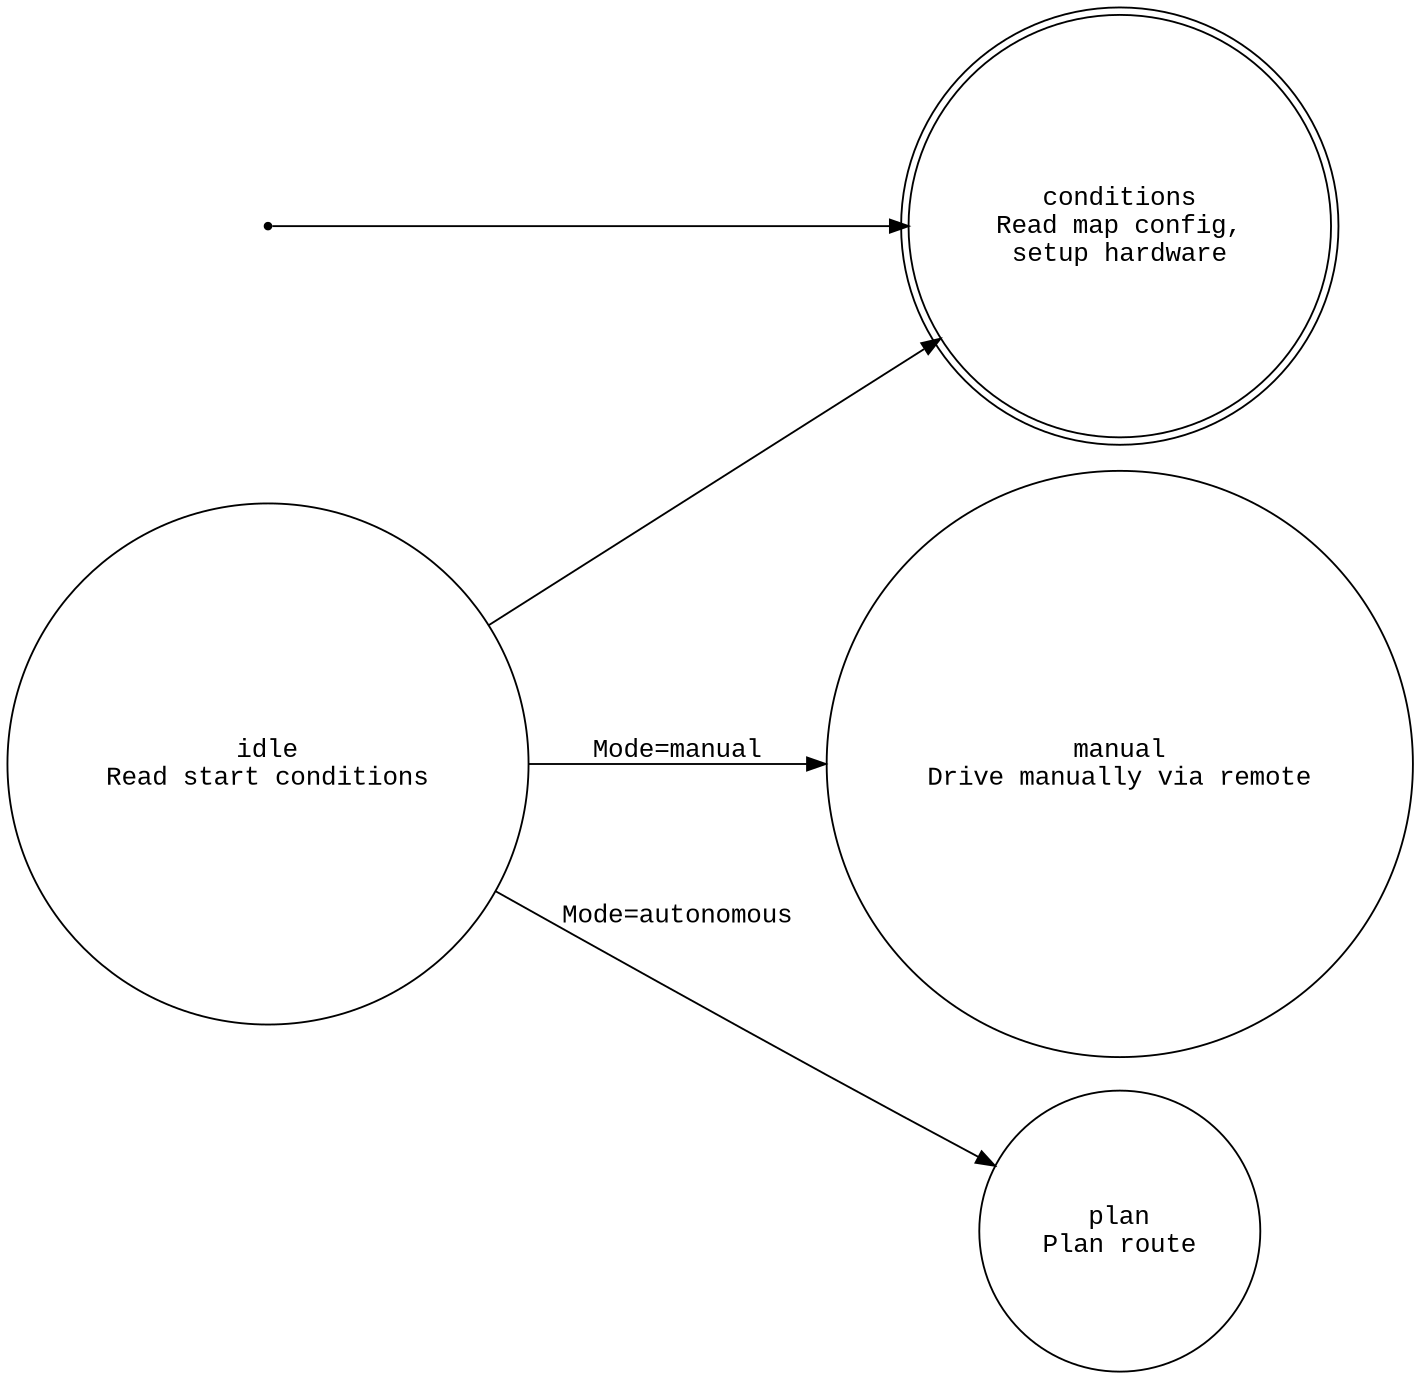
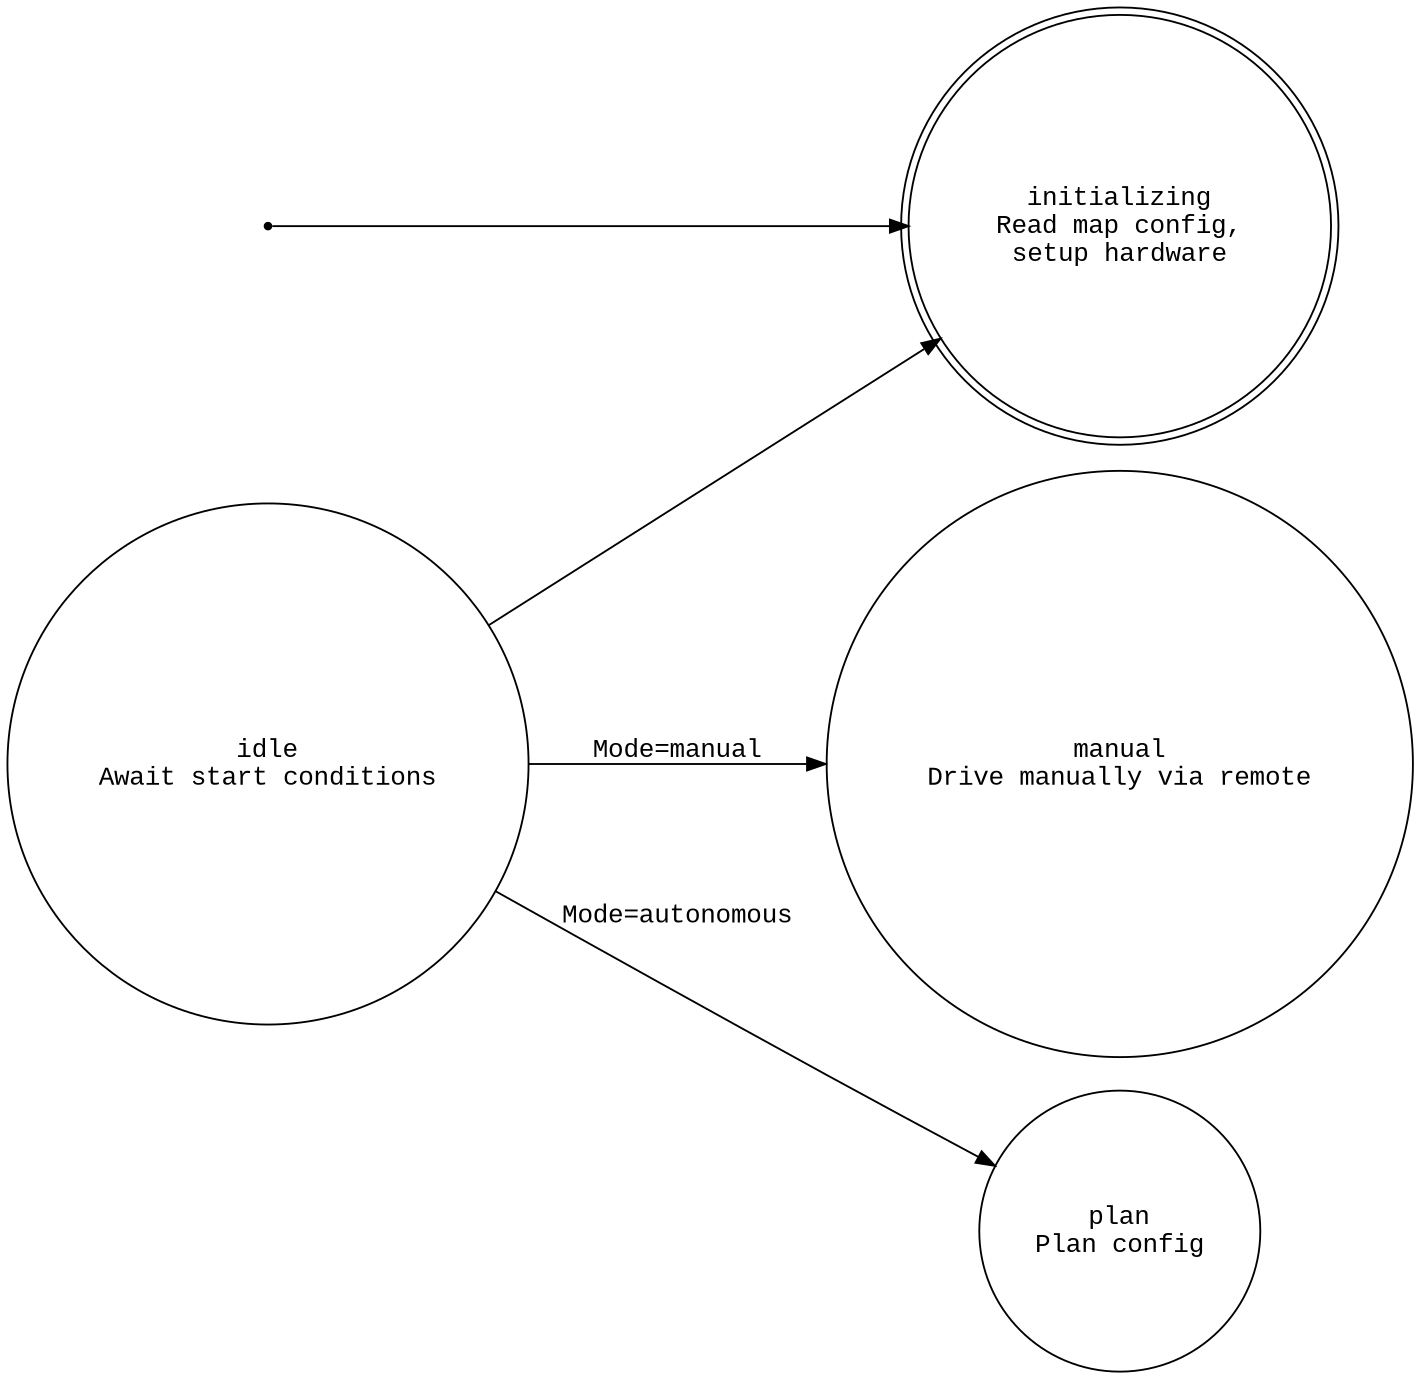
node "conditions Read map config, setup hardware": label "conditions Read map config, setup hardware" -> "initializing Read map config, setup hardware"
node "idle Read start conditions": label "idle Read start conditions" -> "idle Await start conditions"
node "plan Plan route": label "plan Plan route" -> "plan Plan config"
